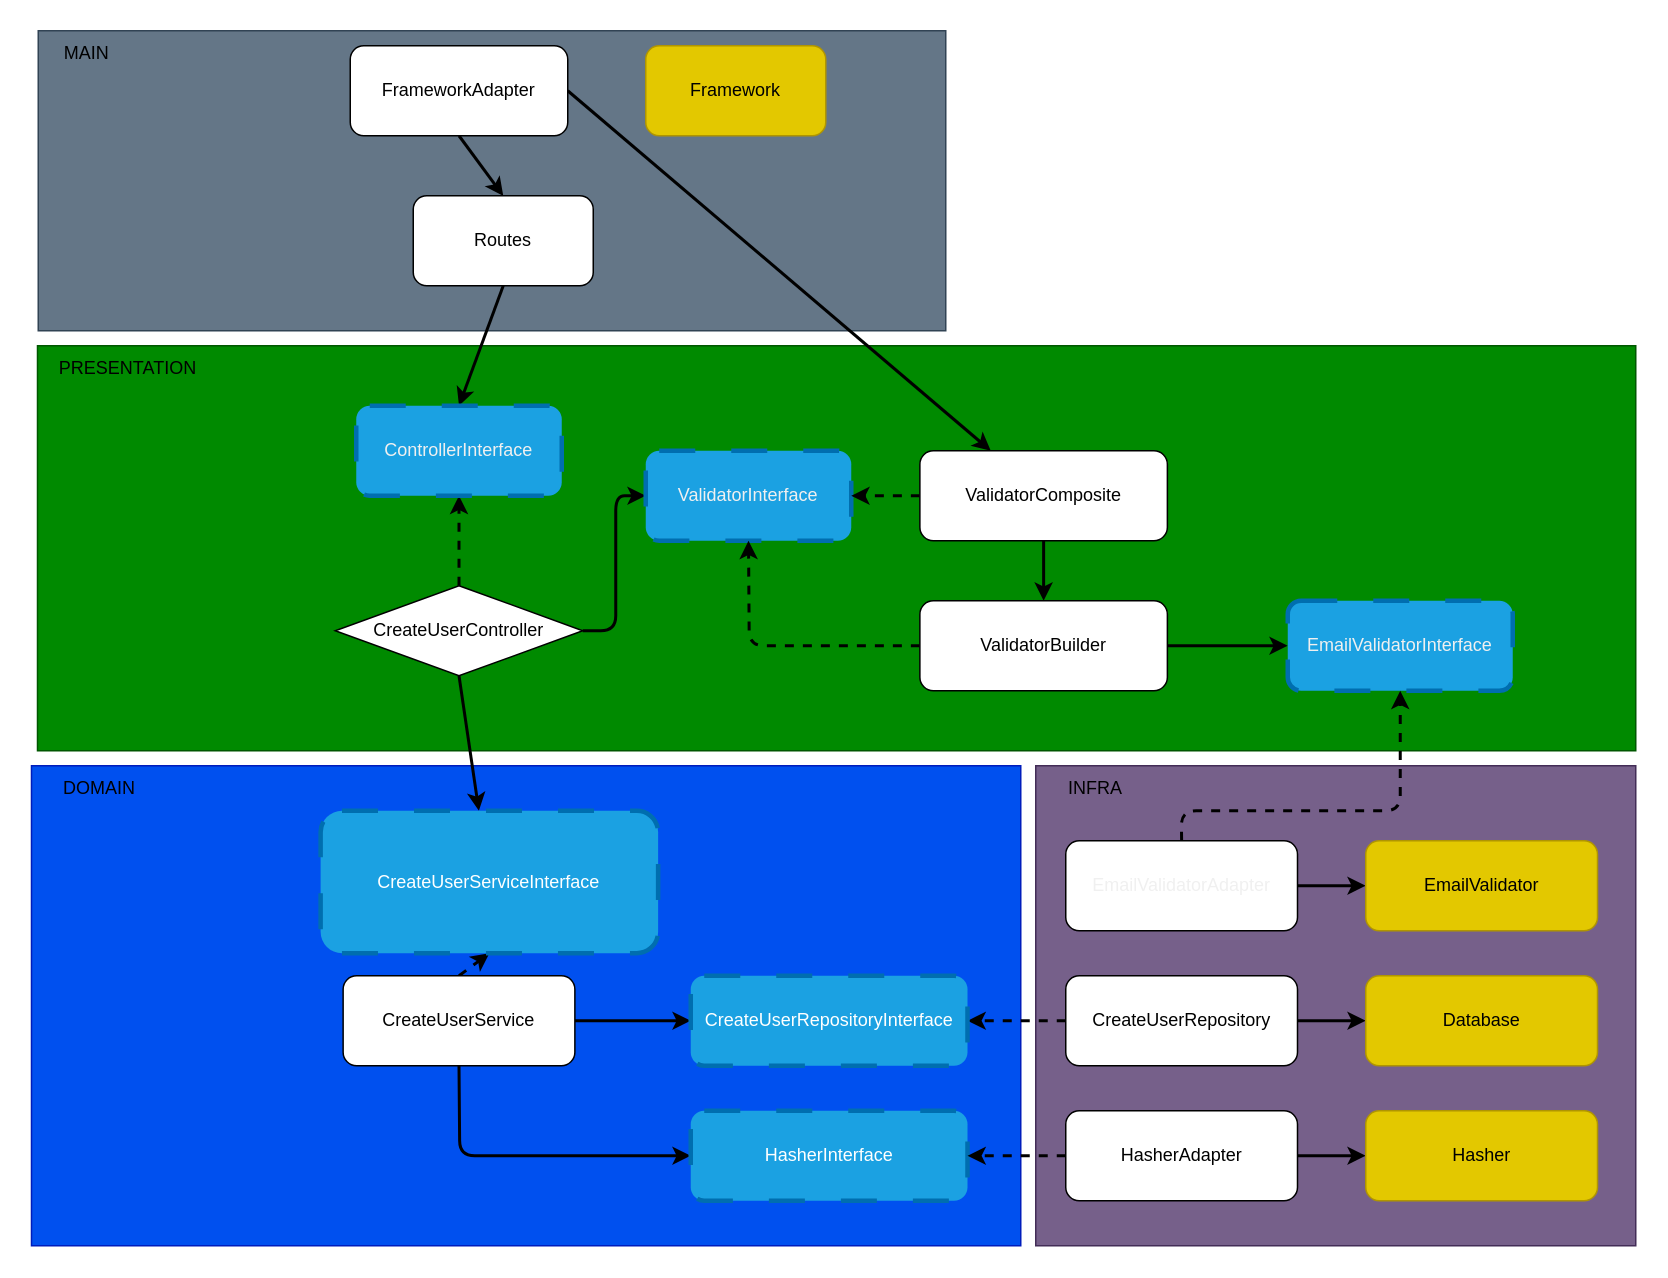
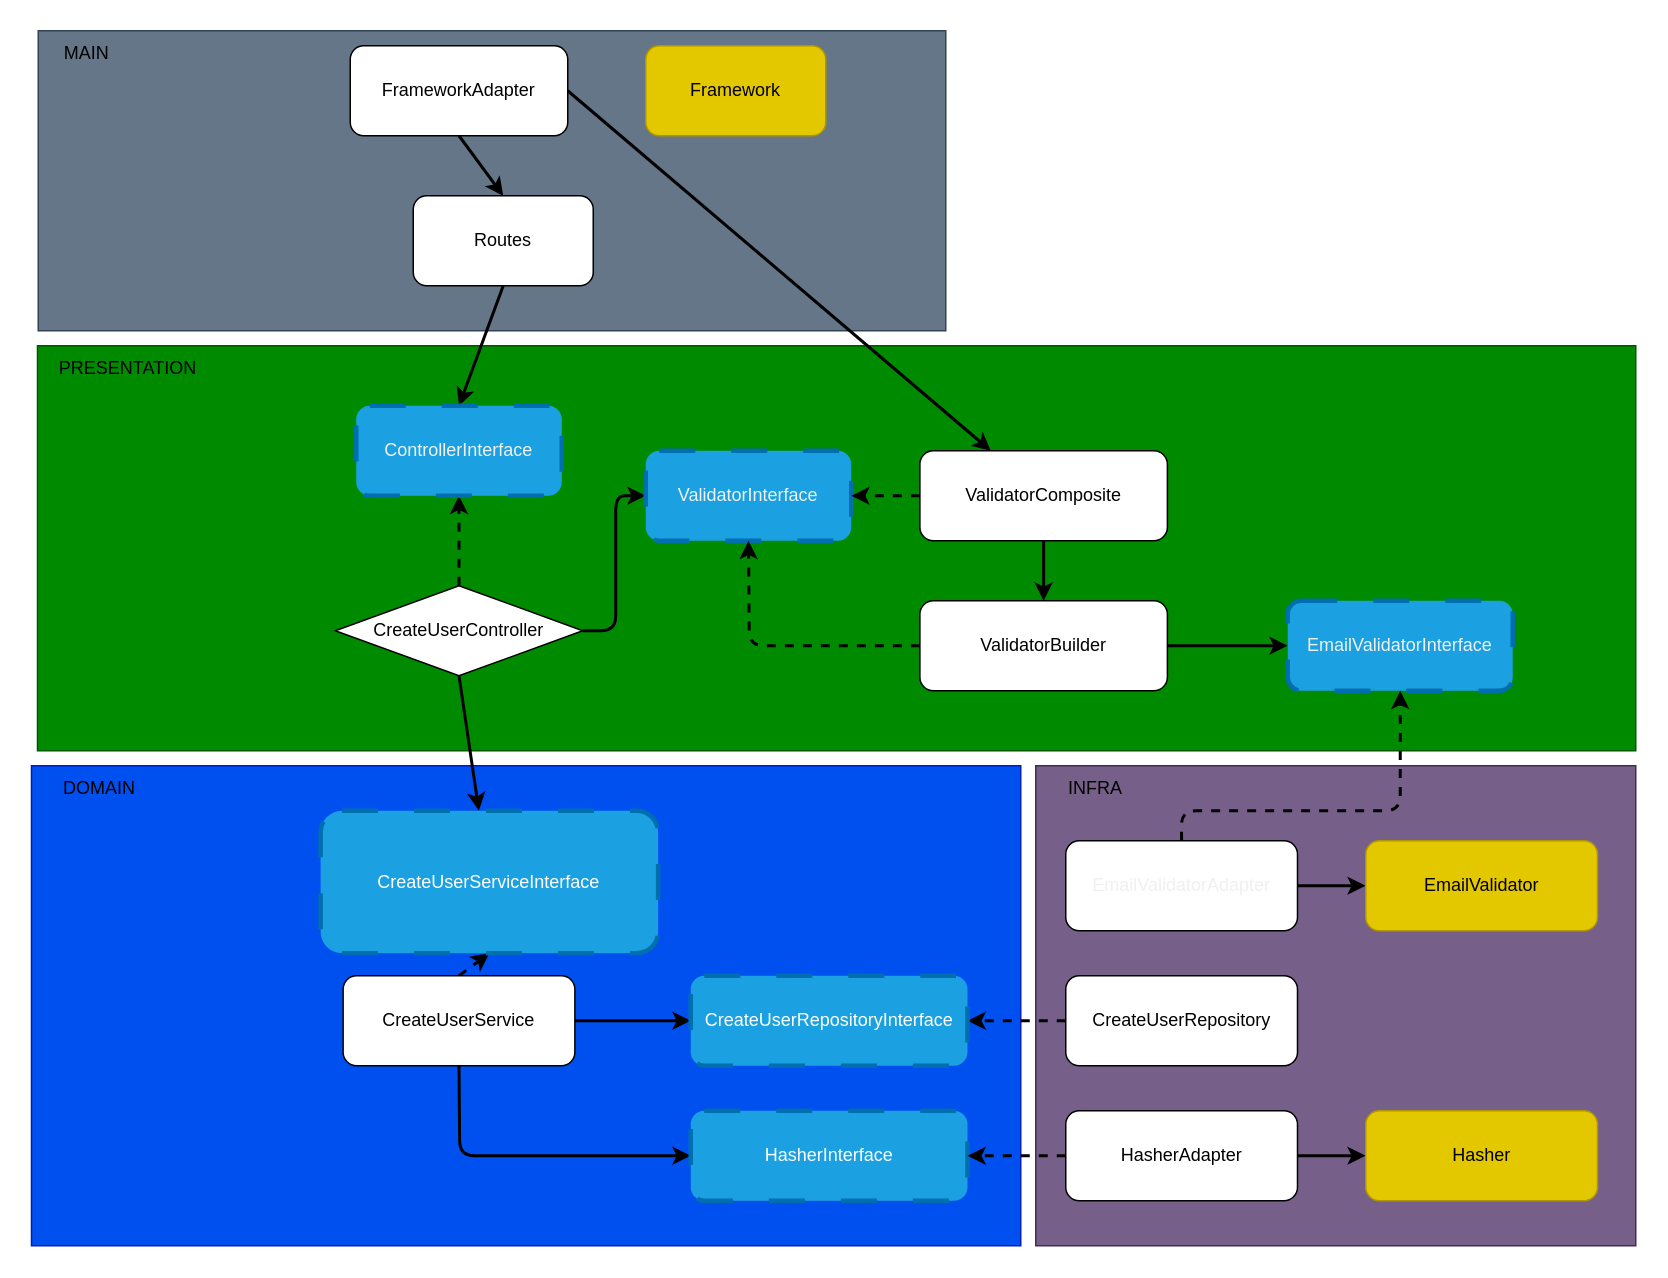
edge "CreateUserRepository" -> "Database": removed
node "Database": removed
